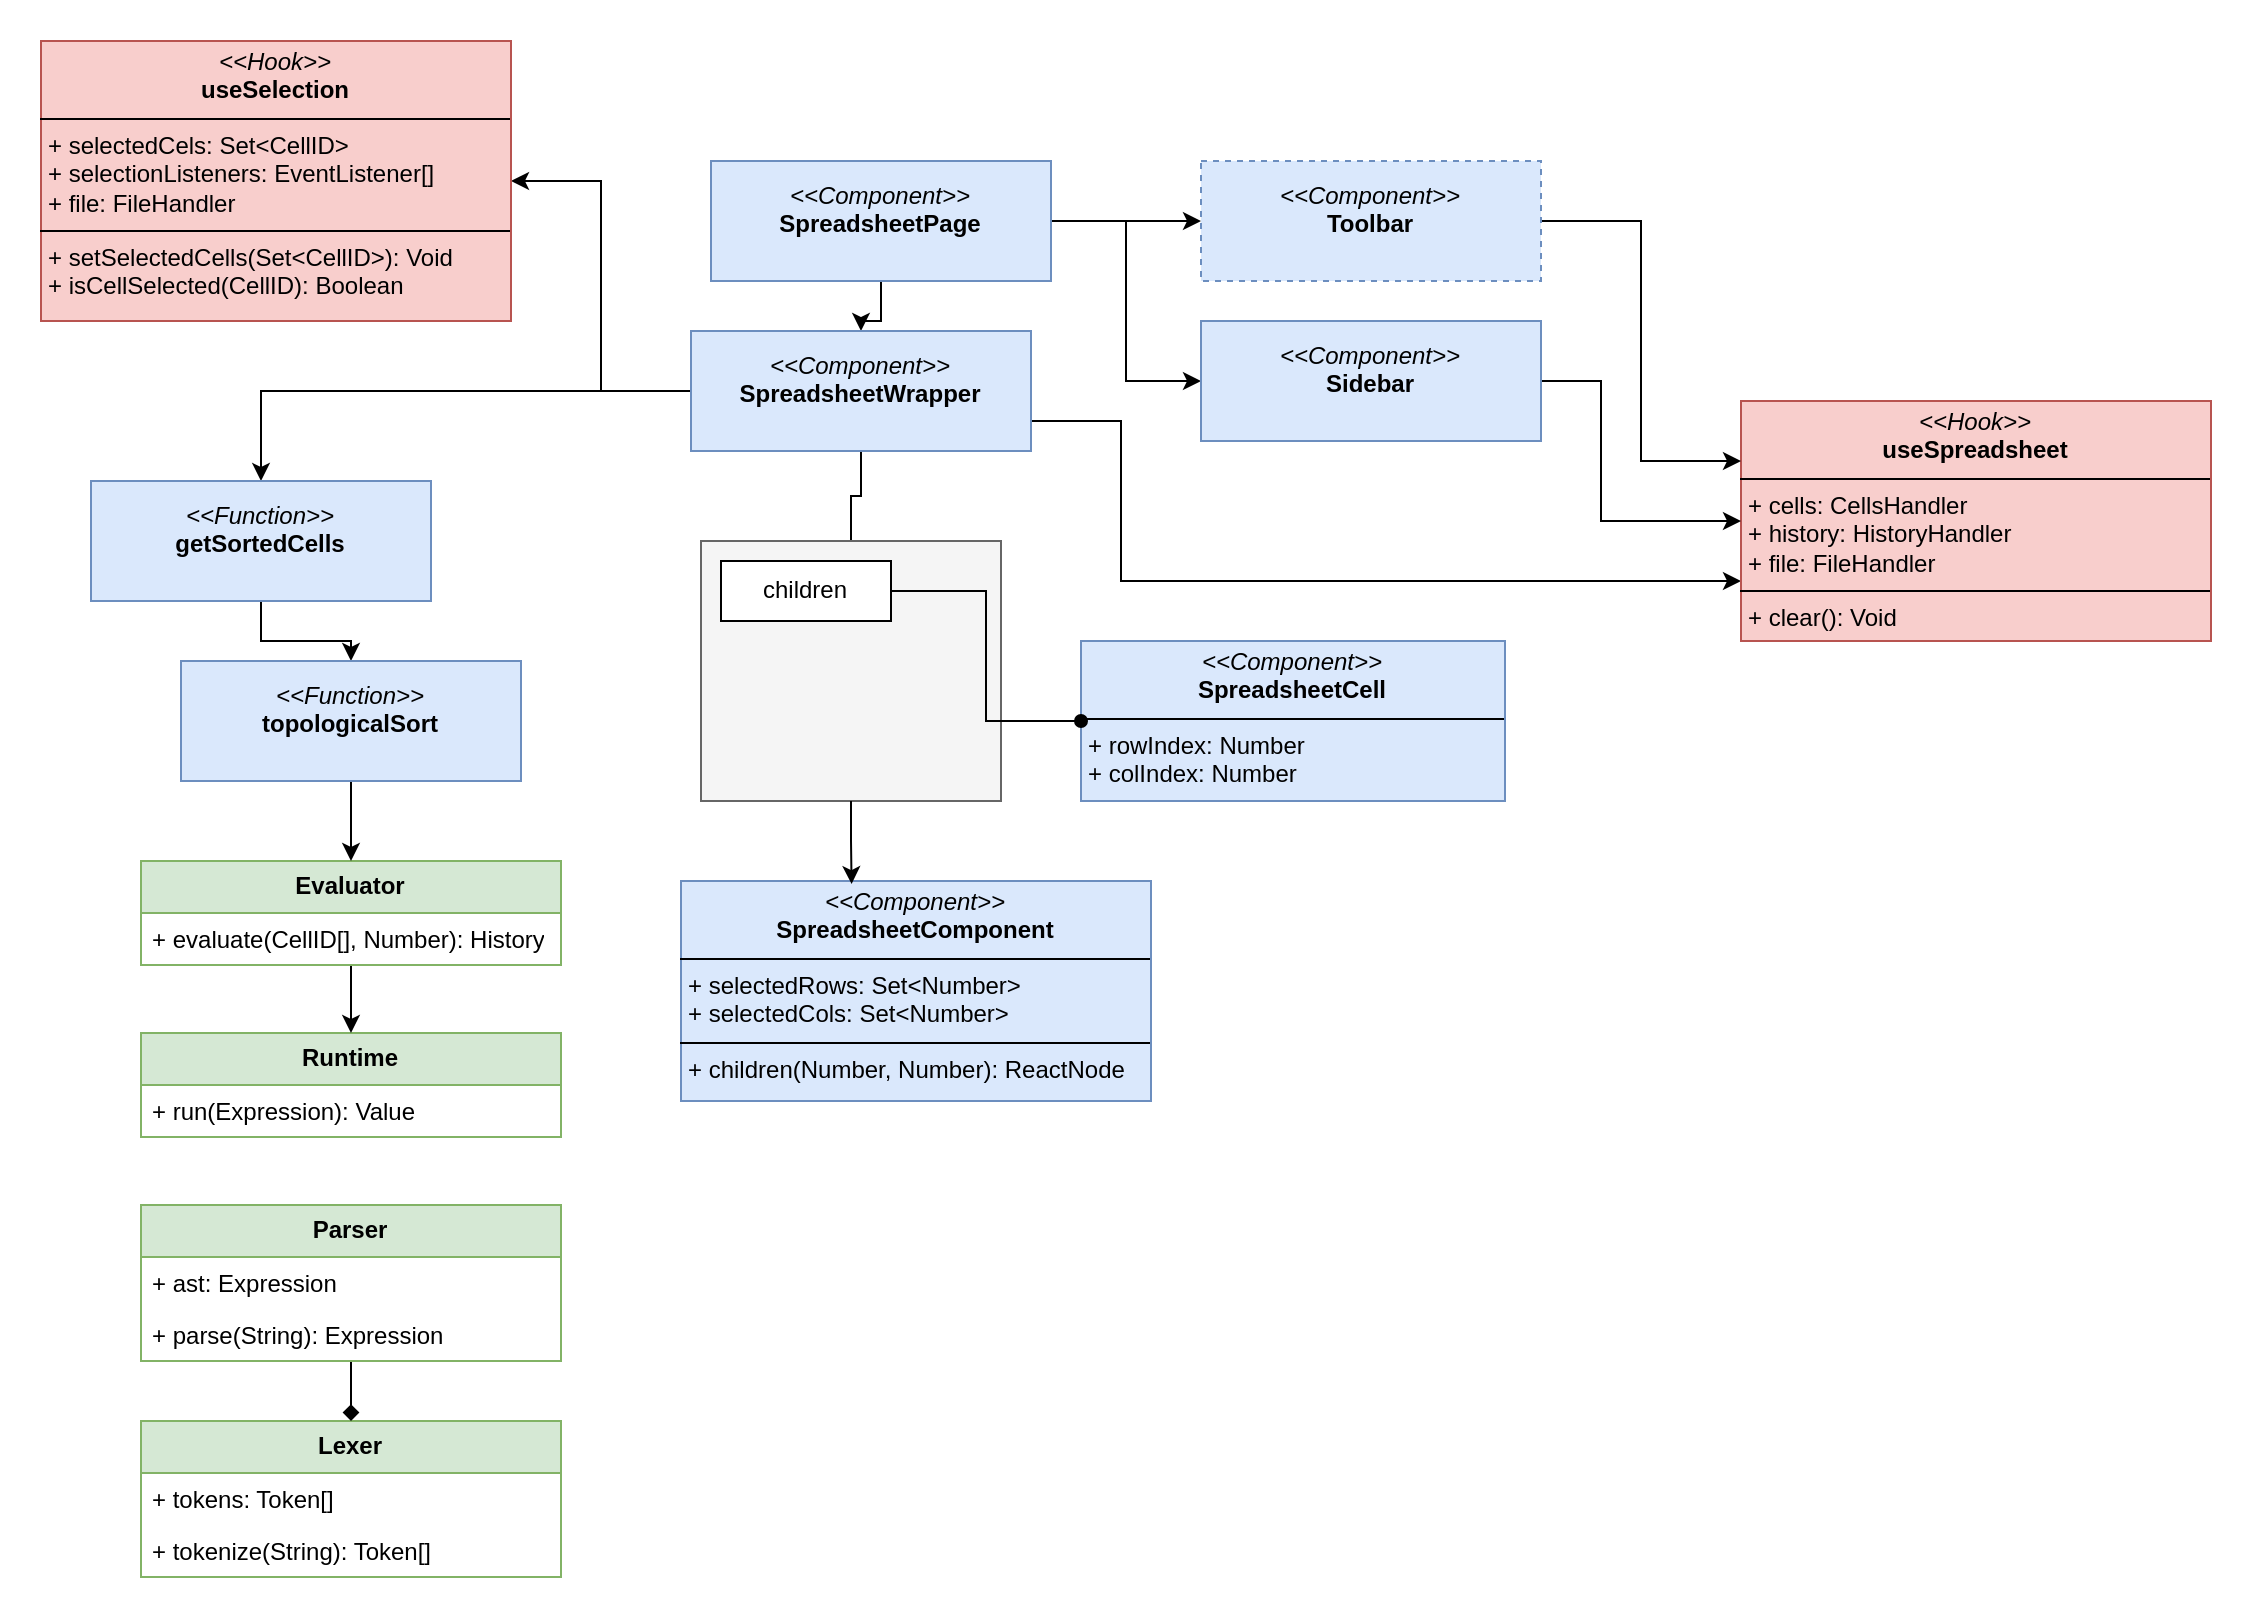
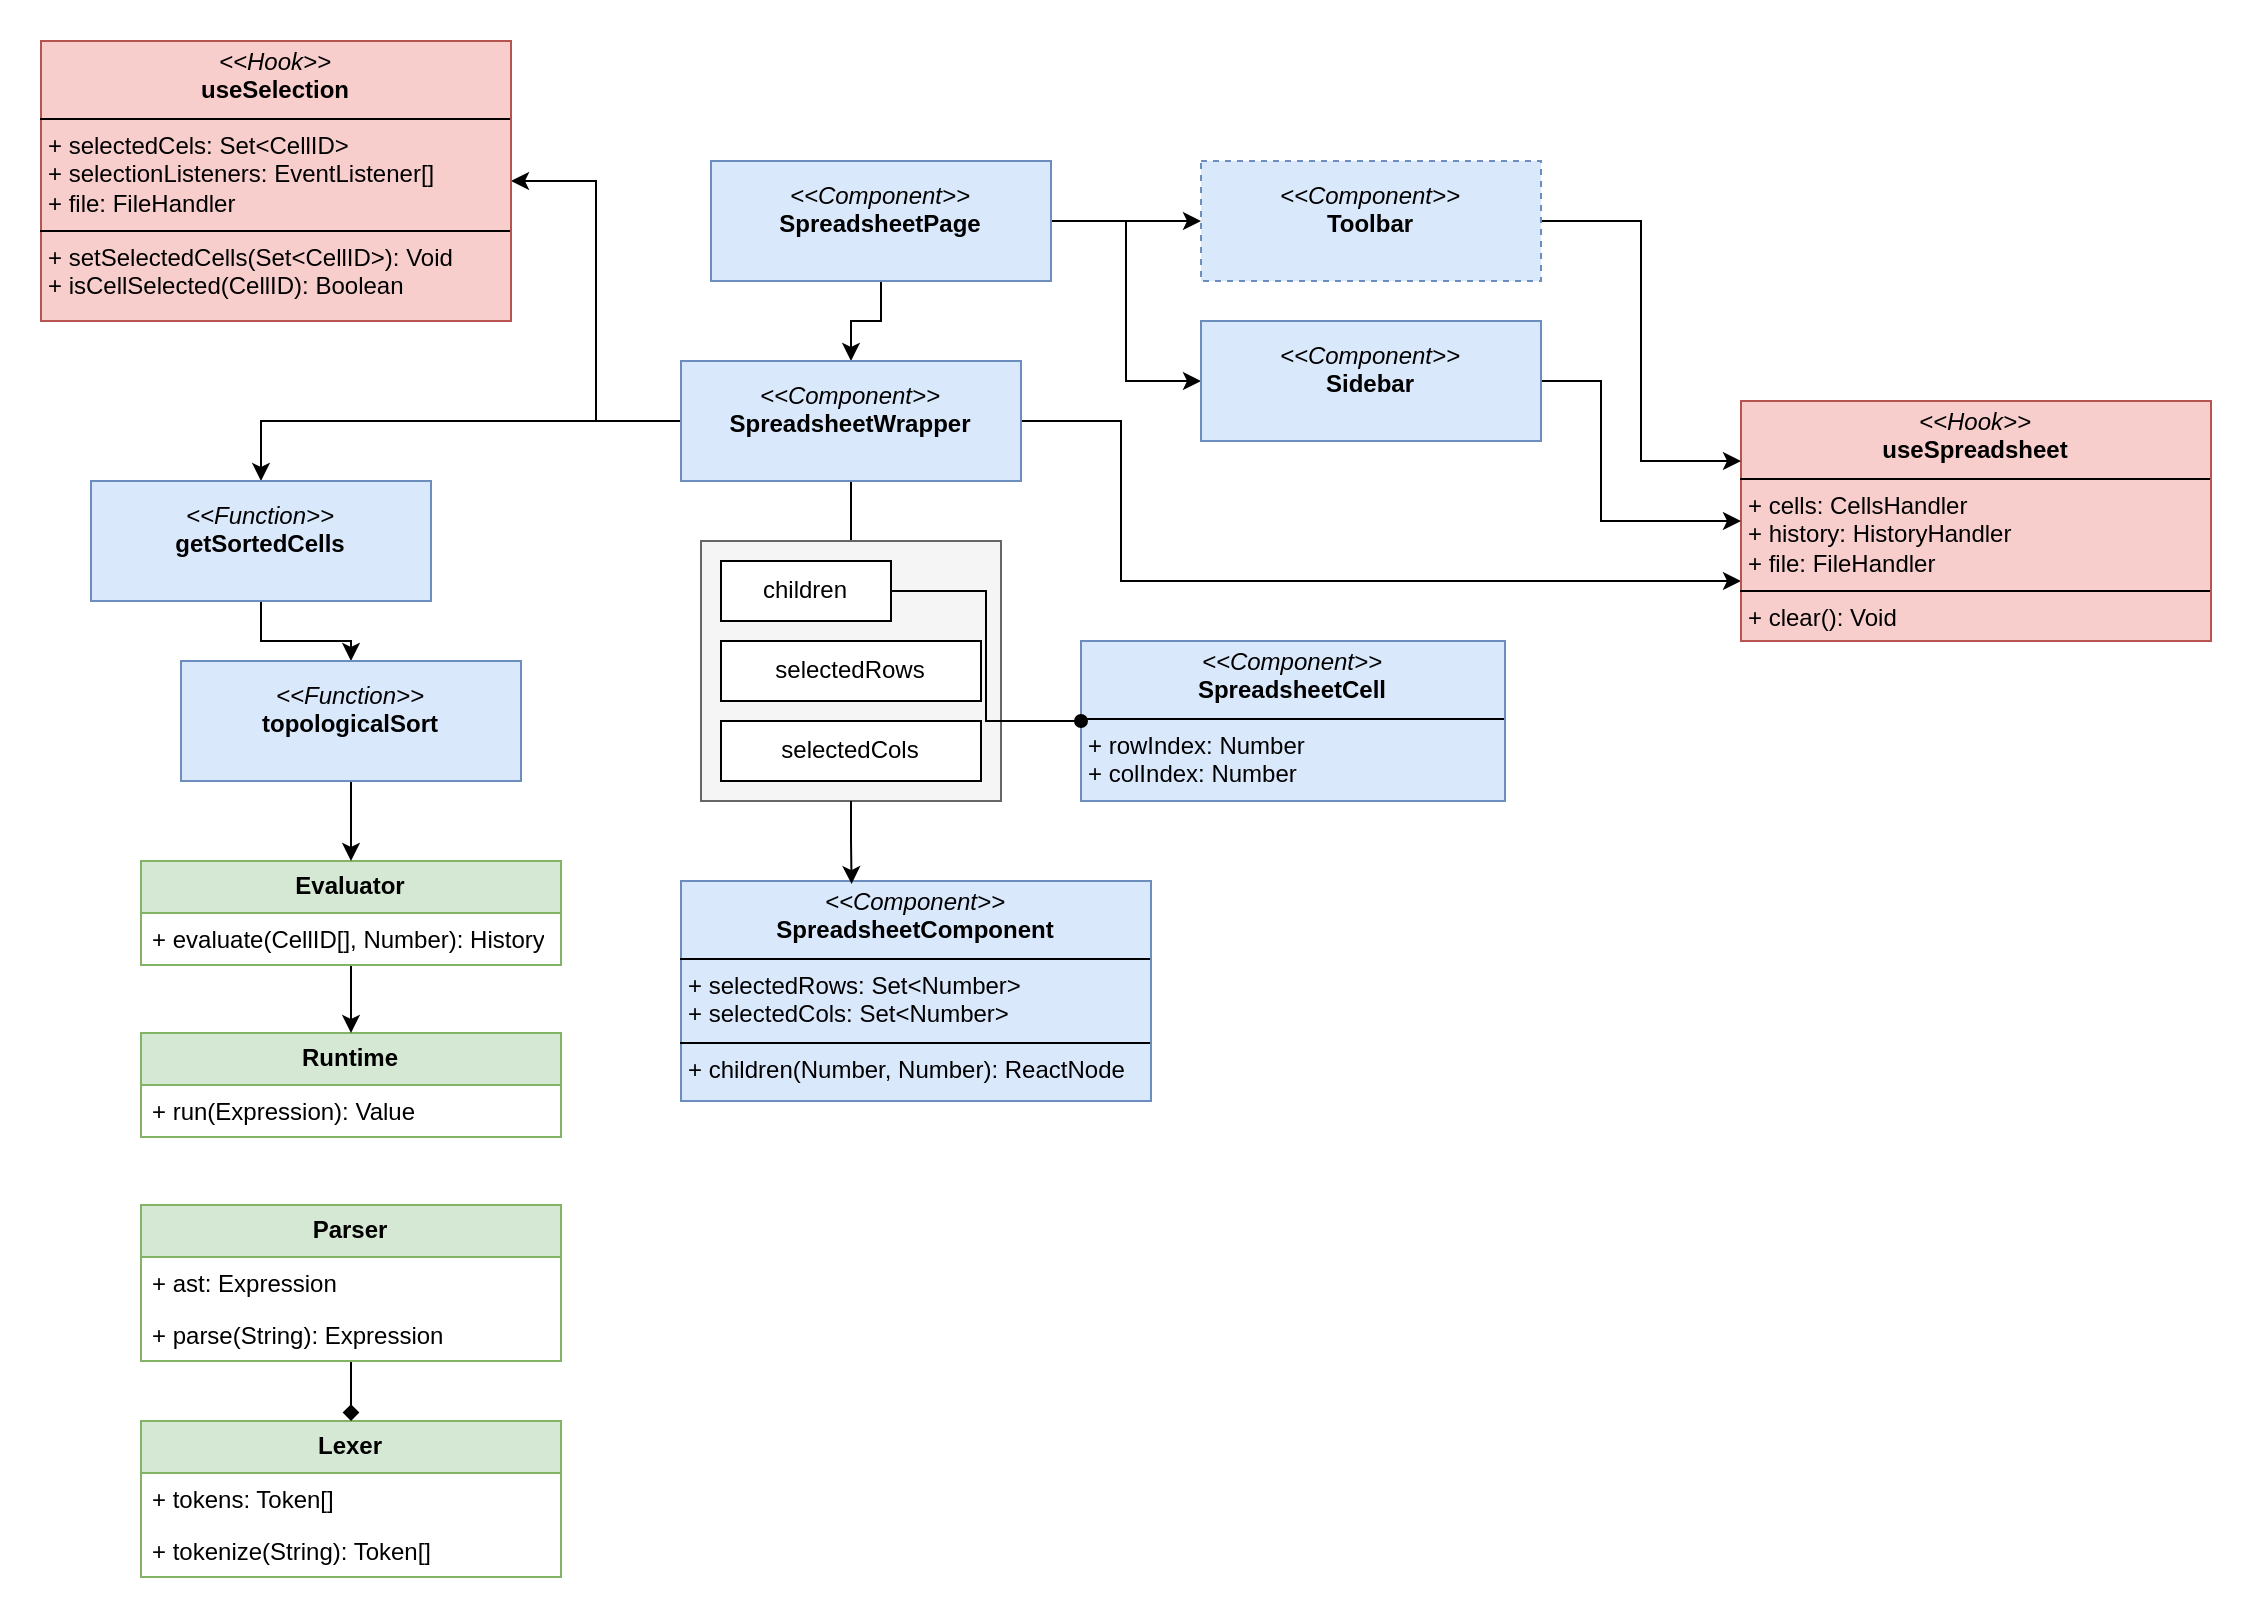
node "<<Component>> SpreadsheetWrapper": moved (861, 391) -> (851, 421)
node "selectedRows": added
node "selectedCols": added
